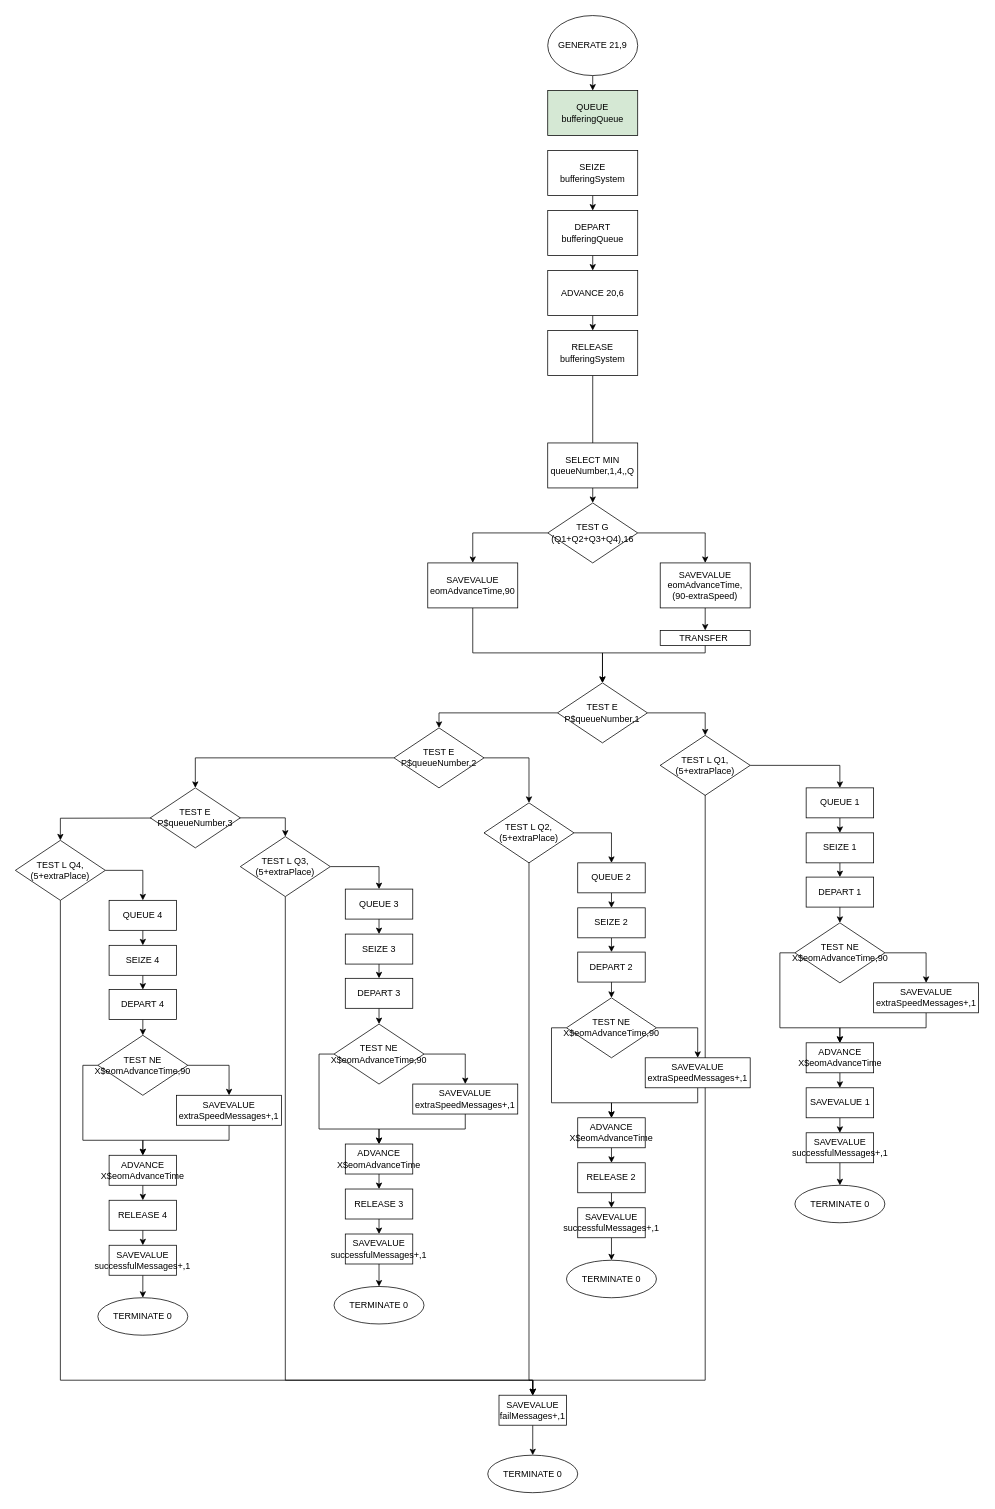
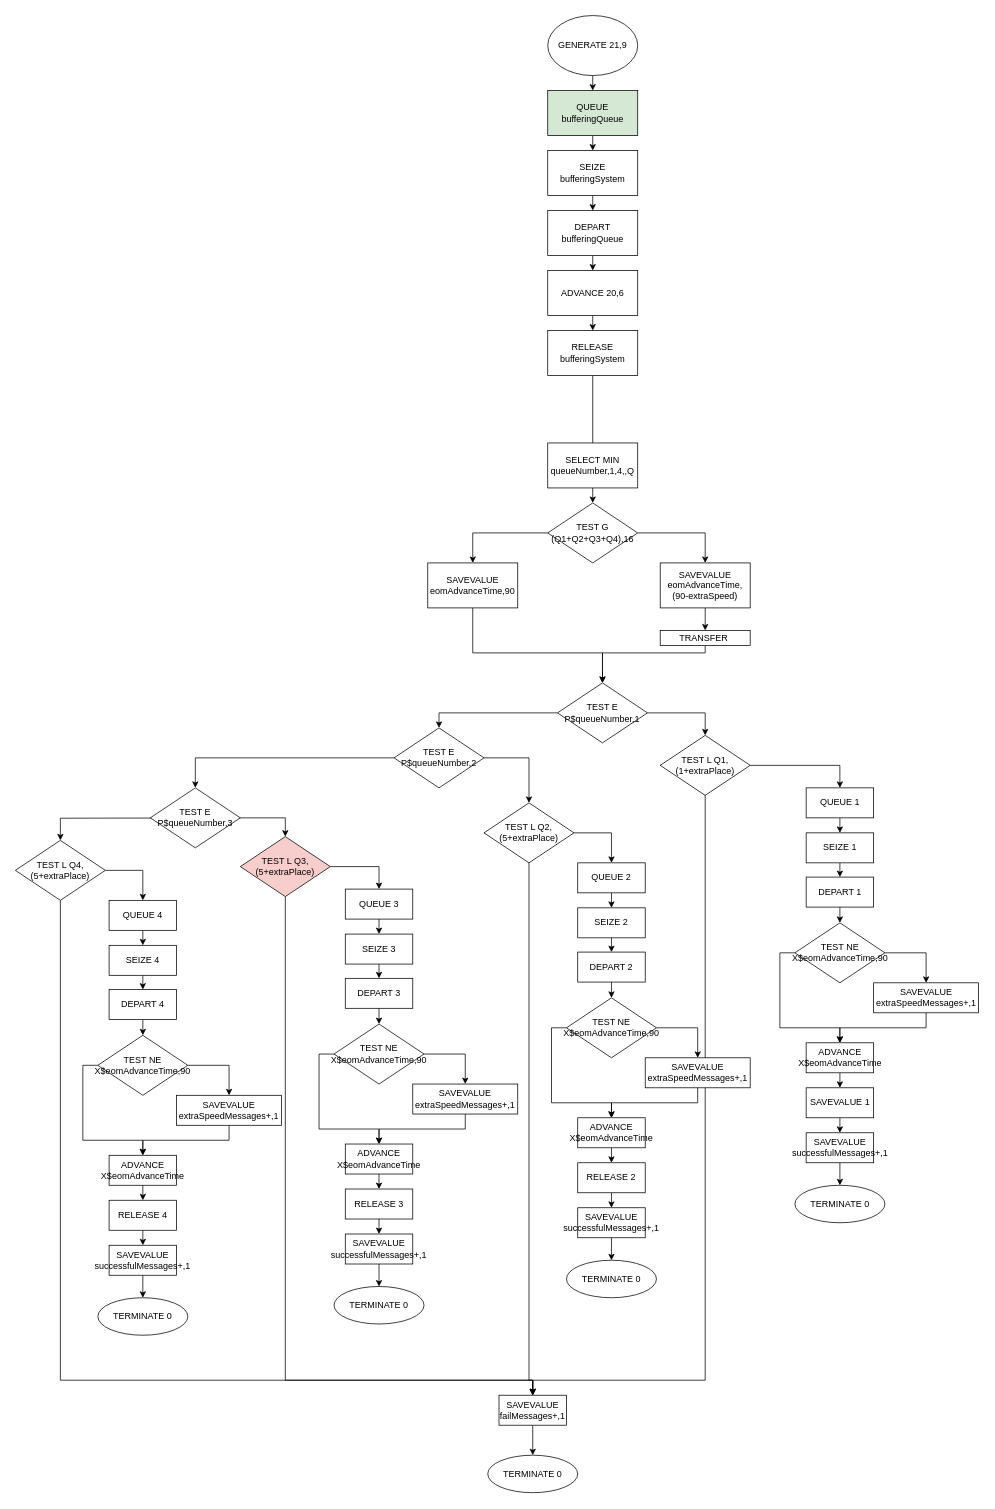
edge "QUEUE bufferingQueue" -> "SEIZE bufferingSystem": added
node "TEST L Q1,(5+extraPlace)": label "TEST L Q1,(5+extraPlace)" -> "TEST L Q1,(1+extraPlace)"
node "TEST L Q3,(5+extraPlace)": fillcolor #ffffff -> #f8cecc
